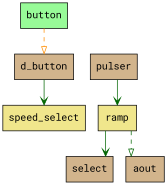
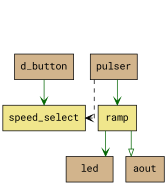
node "button": removed
edge "pulser" -> "speed_select": added
edge "ramp" -> "aout": style dashed -> solid
node "select": label "select" -> "led"
